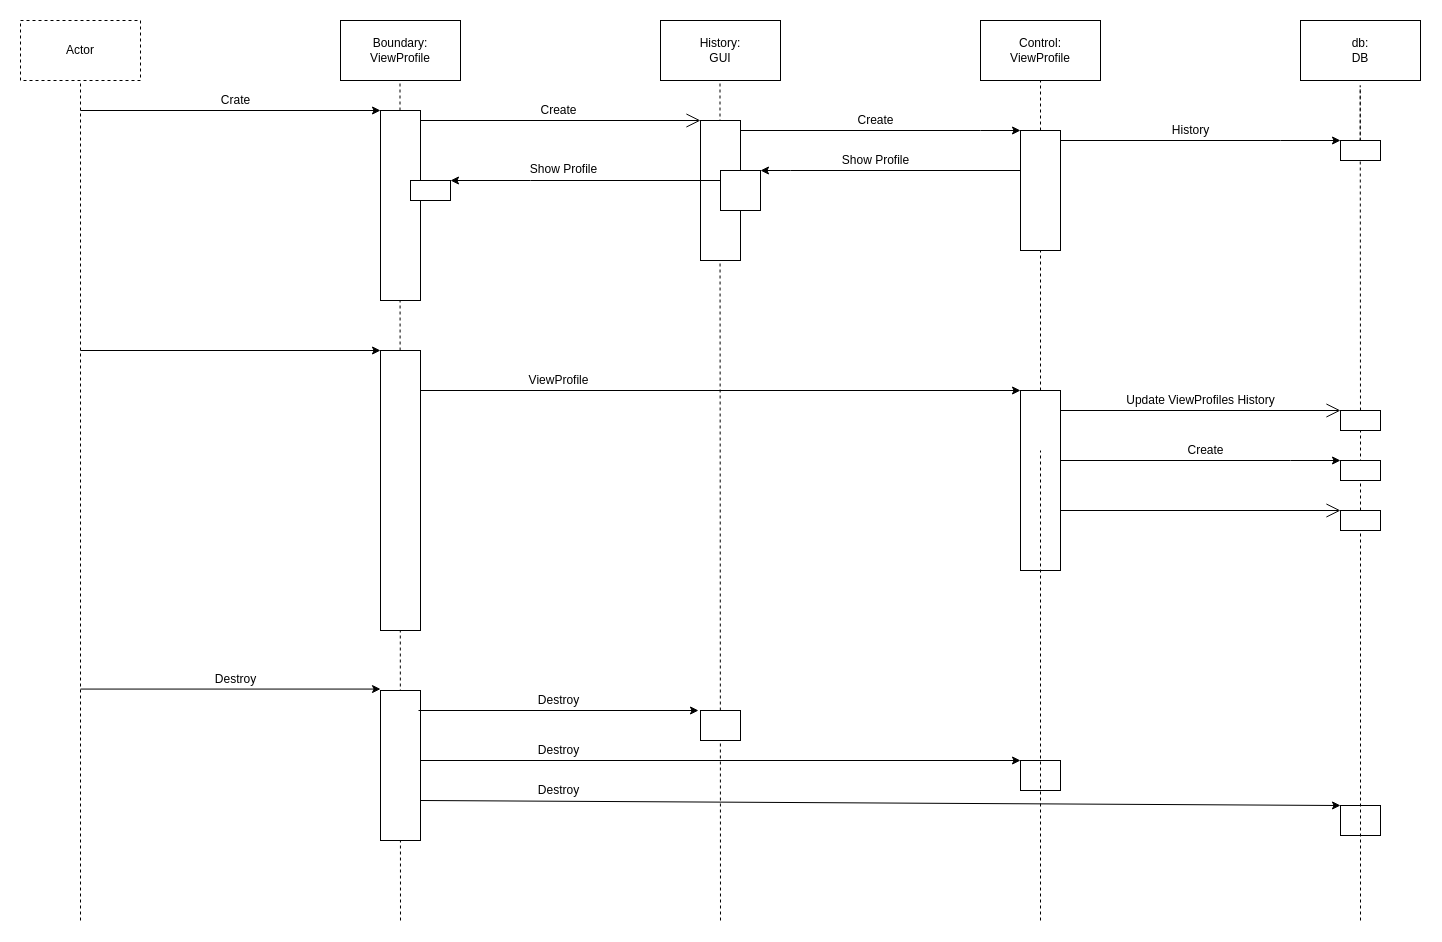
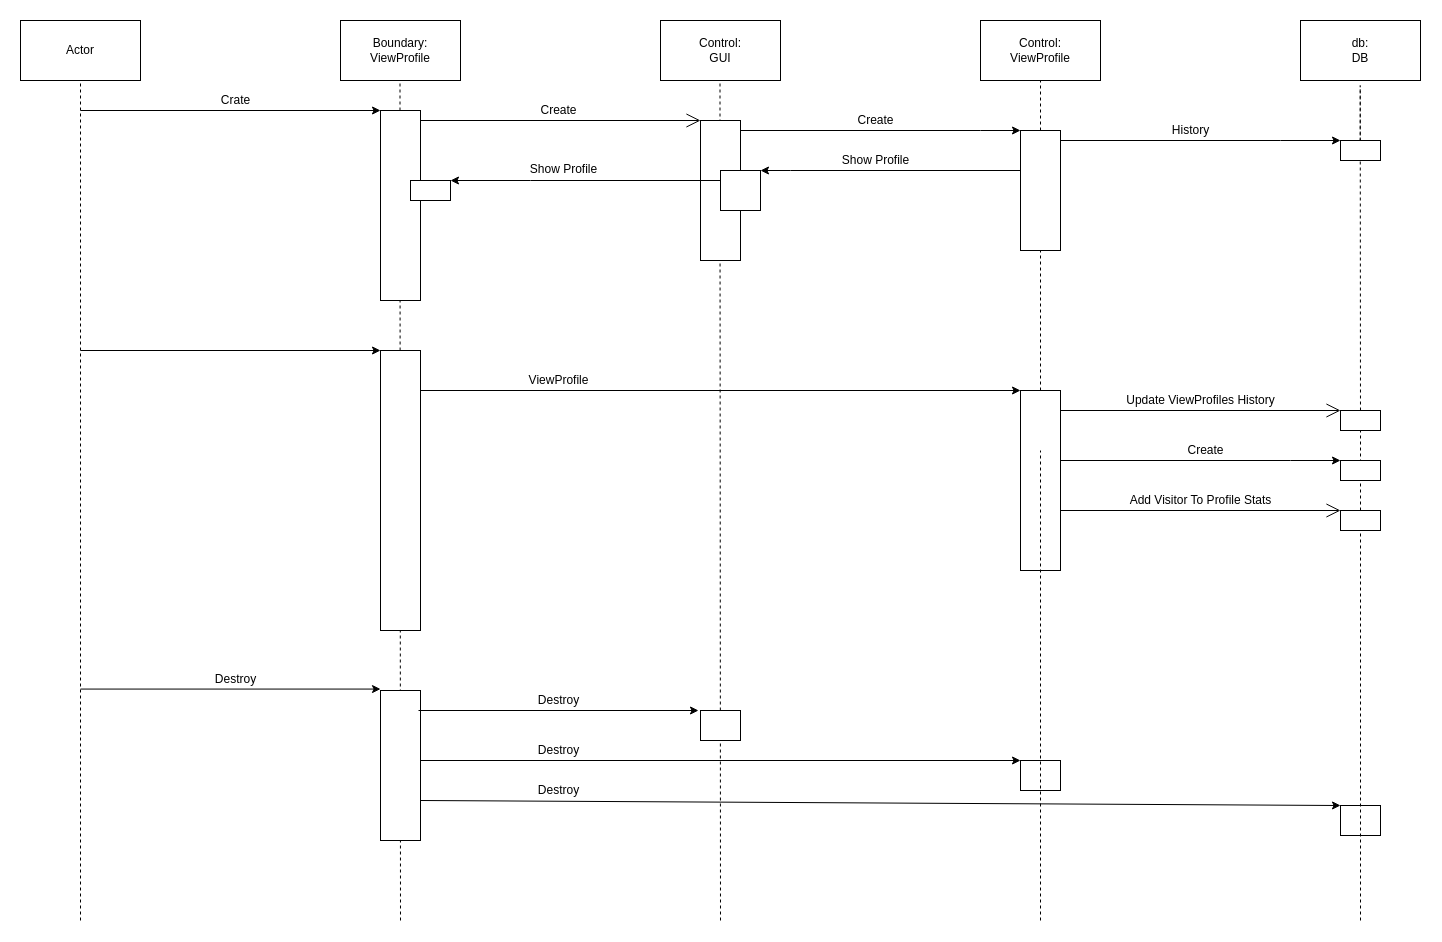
node "Actor": style dashed -> solid
node "History: GUI": label "History: GUI" -> "Control: GUI"
node "Add Visitor To Profile Stats": added
